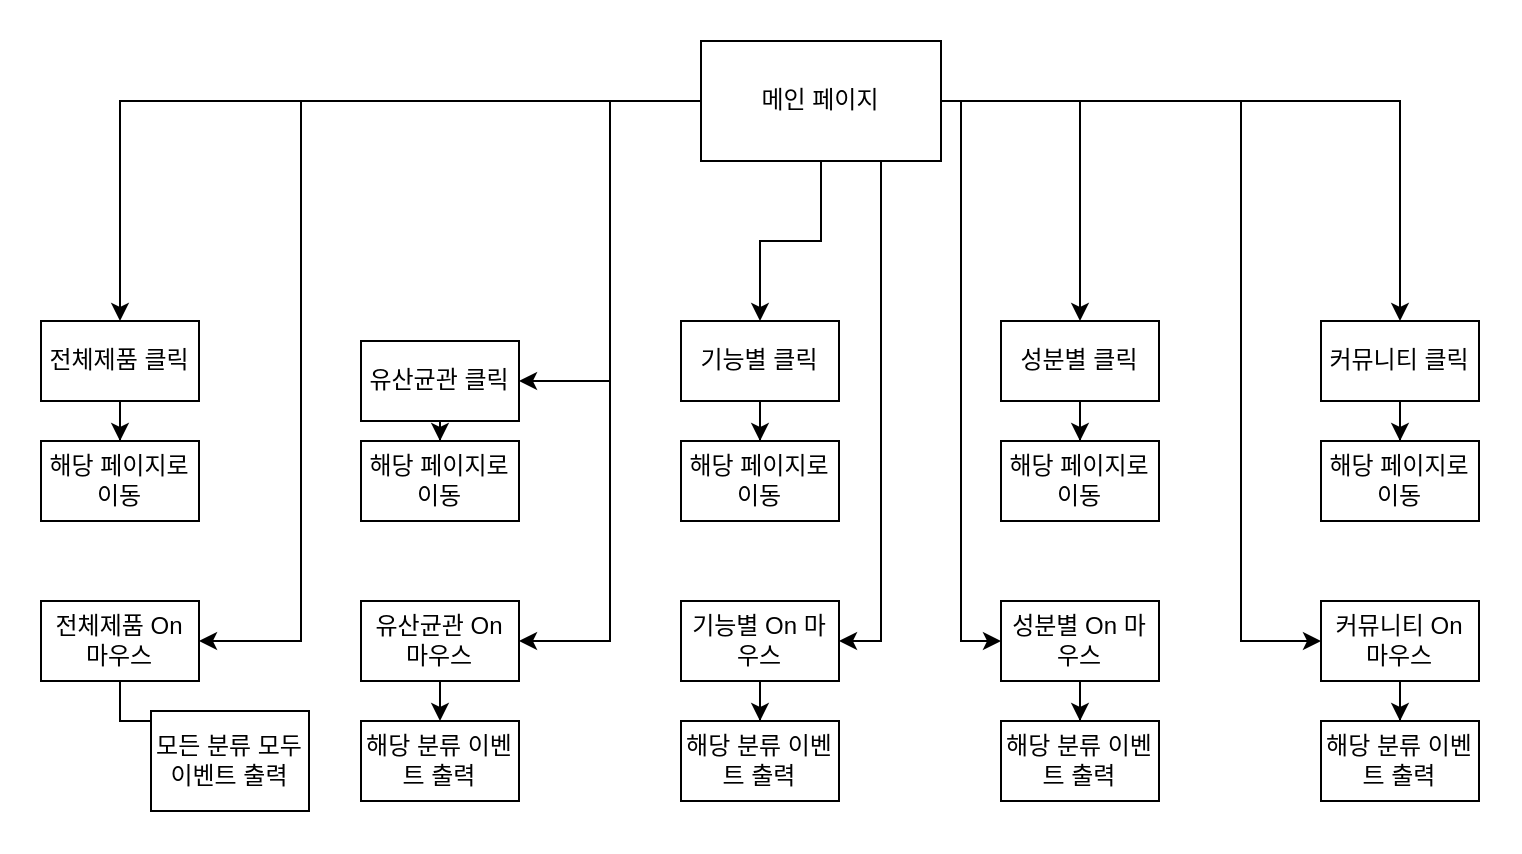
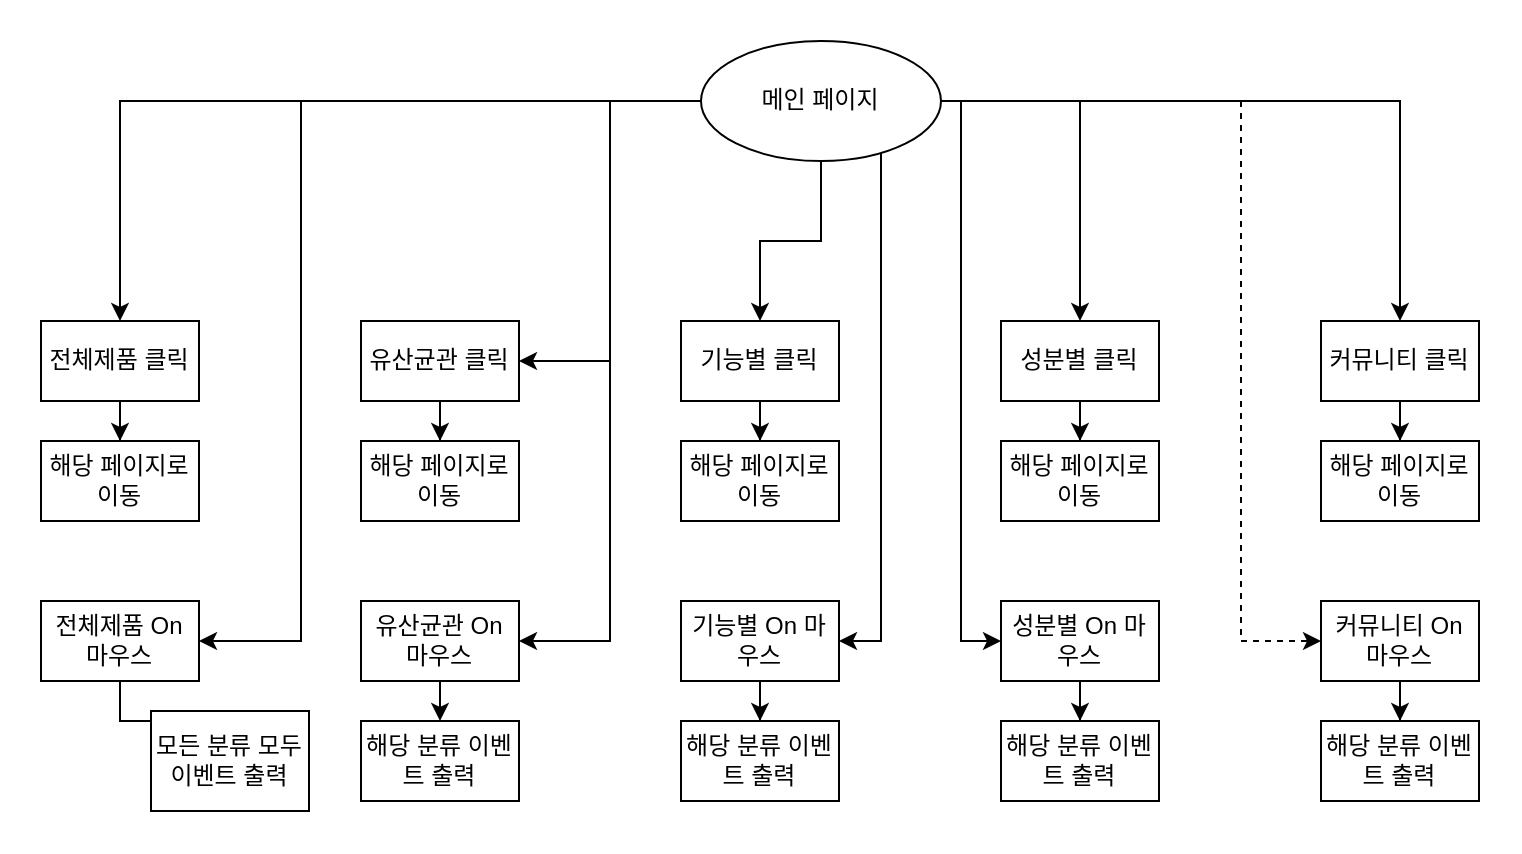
node "메인 페이지": shape rectangle -> ellipse
node "유산균관 클릭": moved (440, 381) -> (440, 361)
edge "메인 페이지" -> "커뮤니티 On 마우스": style solid -> dashed
